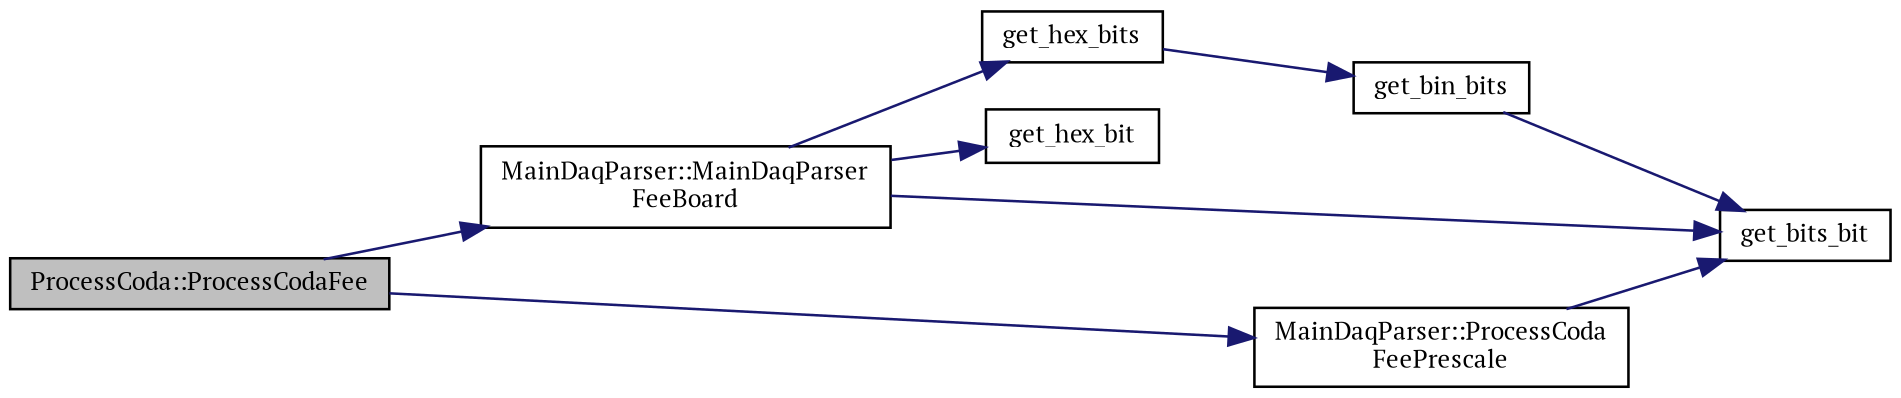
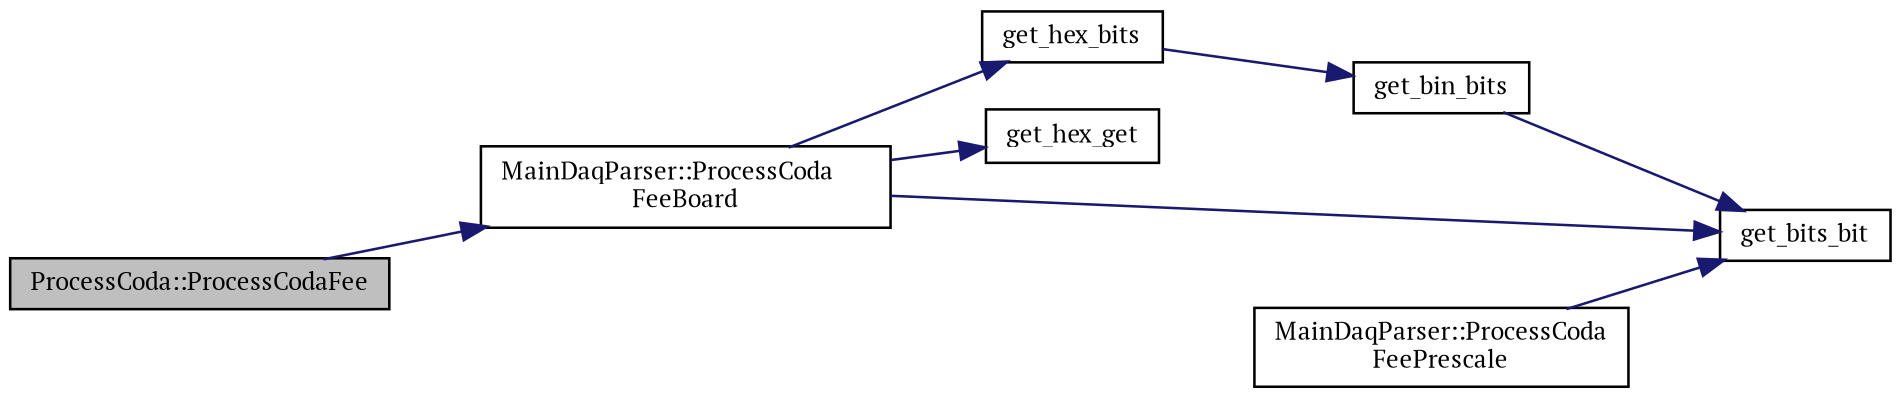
node "get_hex_bit": label "get_hex_bit" -> "get_hex_get"
node "MainDaqParser::MainDaqParser FeeBoard": label "MainDaqParser::MainDaqParser FeeBoard" -> "MainDaqParser::ProcessCoda FeeBoard"
edge "ProcessCoda::ProcessCodaFee" -> "MainDaqParser::ProcessCoda FeePrescale": removed
